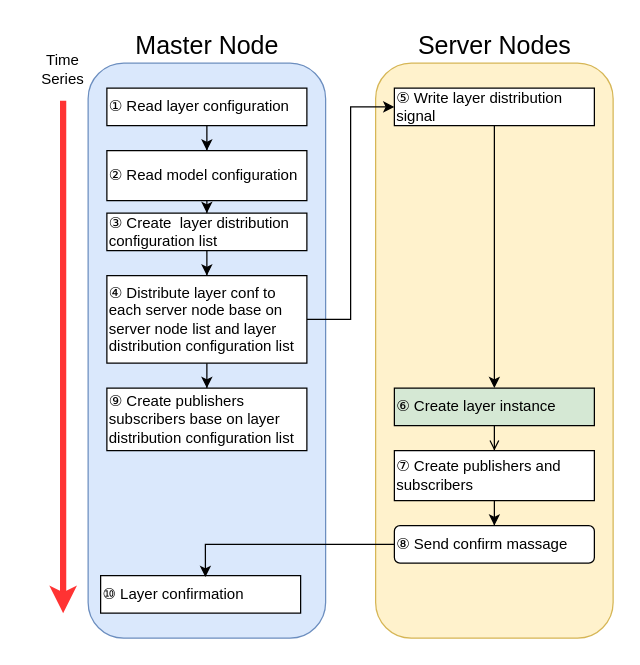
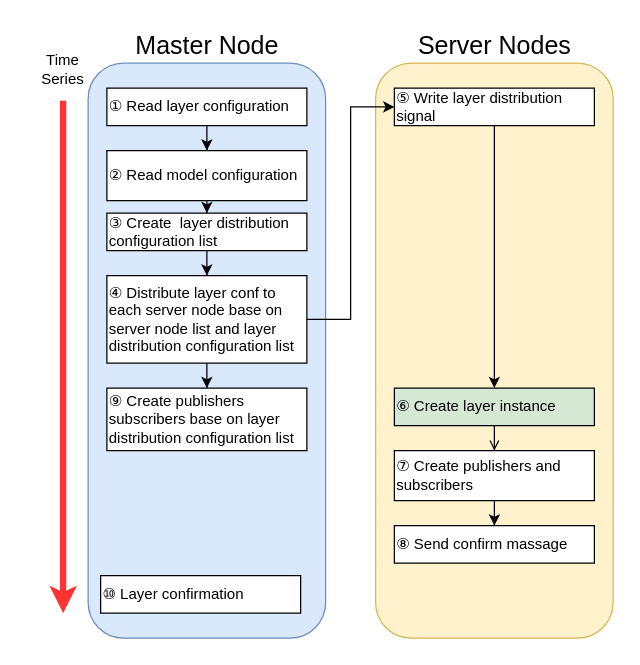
edge "⑧ Send confirm massage" -> "⑩ Layer confirmation": removed
node "⑧ Send confirm massage": shape rounded rectangle -> rectangle
